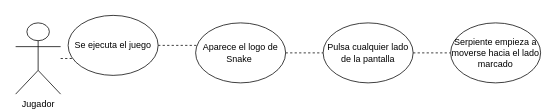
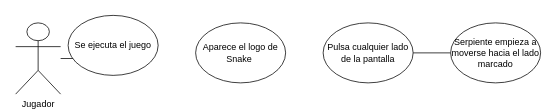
edge "Se ejecuta el juego" -- "Pulsa cualquier lado de la pantalla": removed
edge "Pulsa cualquier lado de la pantalla" -- "Serpiente empieza a moverse hacia el lado marcado": style dashed -> solid
edge "Se ejecuta el juego" -- "Jugador": style dashed -> solid
